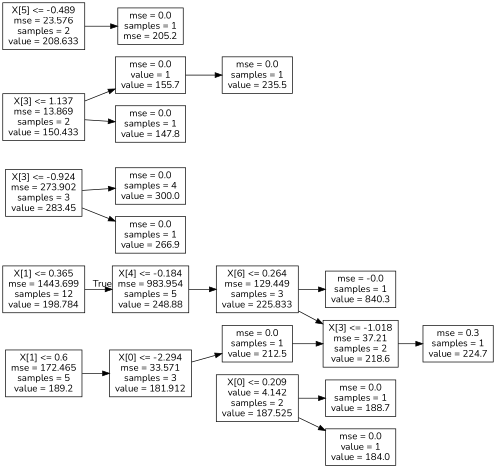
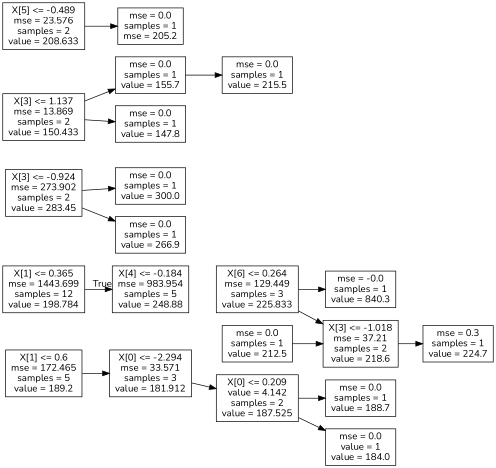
node "mse = 0.0 value = 1 value = 155.7": label "mse = 0.0 value = 1 value = 155.7" -> "mse = 0.0 samples = 1 value = 155.7"
node "mse = 0.0 samples = 1 value = 235.5": label "mse = 0.0 samples = 1 value = 235.5" -> "mse = 0.0 samples = 1 value = 215.5"
node "mse = 0.0 samples = 4 value = 300.0": label "mse = 0.0 samples = 4 value = 300.0" -> "mse = 0.0 samples = 1 value = 300.0"
node "X[3] <= -0.924 mse = 273.902 samples = 3 value = 283.45": label "X[3] <= -0.924 mse = 273.902 samples = 3 value = 283.45" -> "X[3] <= -0.924 mse = 273.902 samples = 2 value = 283.45"
edge "X[4] <= -0.184 mse = 983.954 samples = 5 value = 248.88" -> "X[6] <= 0.264 mse = 129.449 samples = 3 value = 225.833": removed
edge "X[0] <= -2.294 mse = 33.571 samples = 3 value = 181.912" -> "mse = 0.0 samples = 1 value = 212.5": now "X[0] <= -2.294 mse = 33.571 samples = 3 value = 181.912" -> "X[0] <= 0.209 value = 4.142 samples = 2 value = 187.525"
